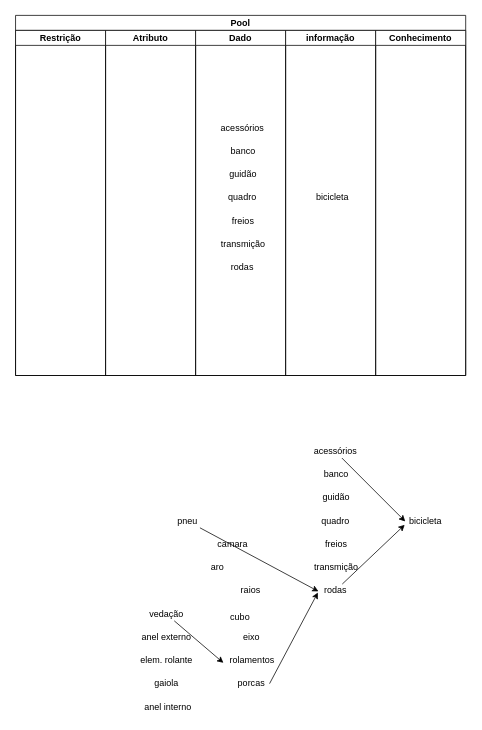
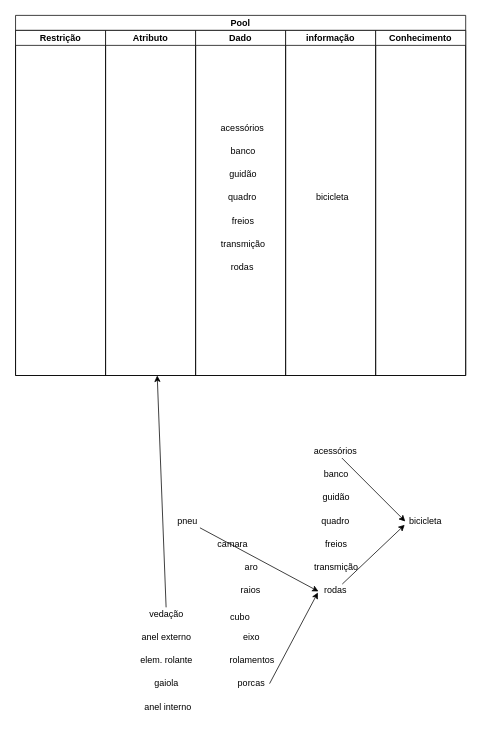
node "aro": moved (217, 567) -> (251, 567)
edge "vedação" -> "rolamentos": now "vedação" -> "Atributo"
